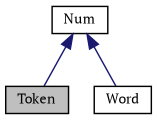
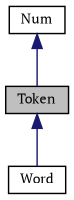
edge "Word" -> "Num": now "Word" -> "Token"
